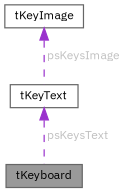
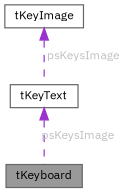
edge "tKeyboard" -> "tKeyText": label " psKeysText" -> " psKeysImage"
